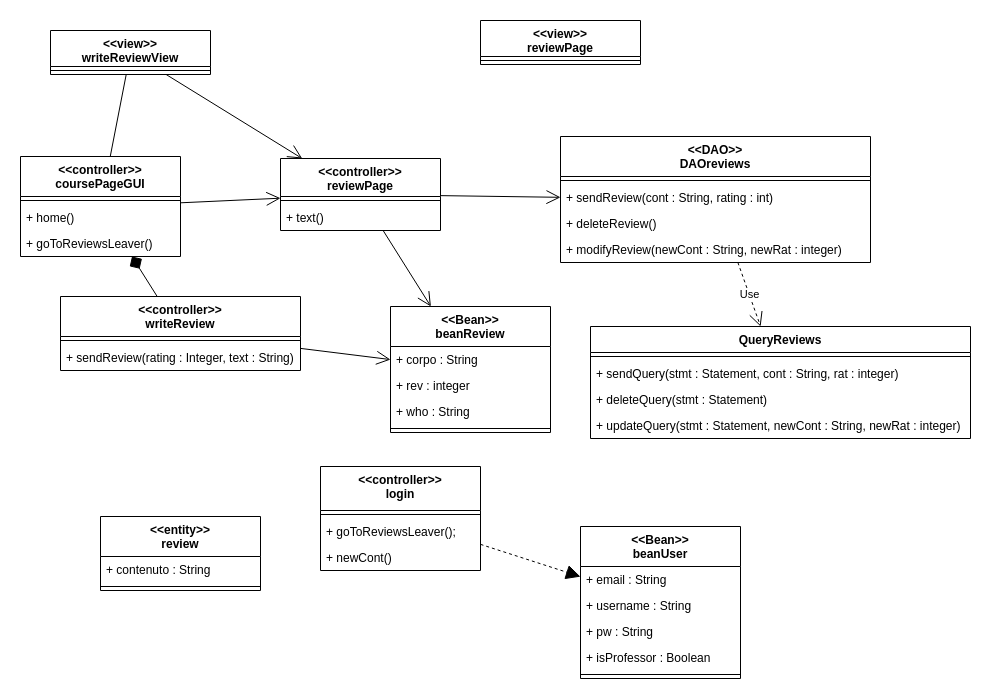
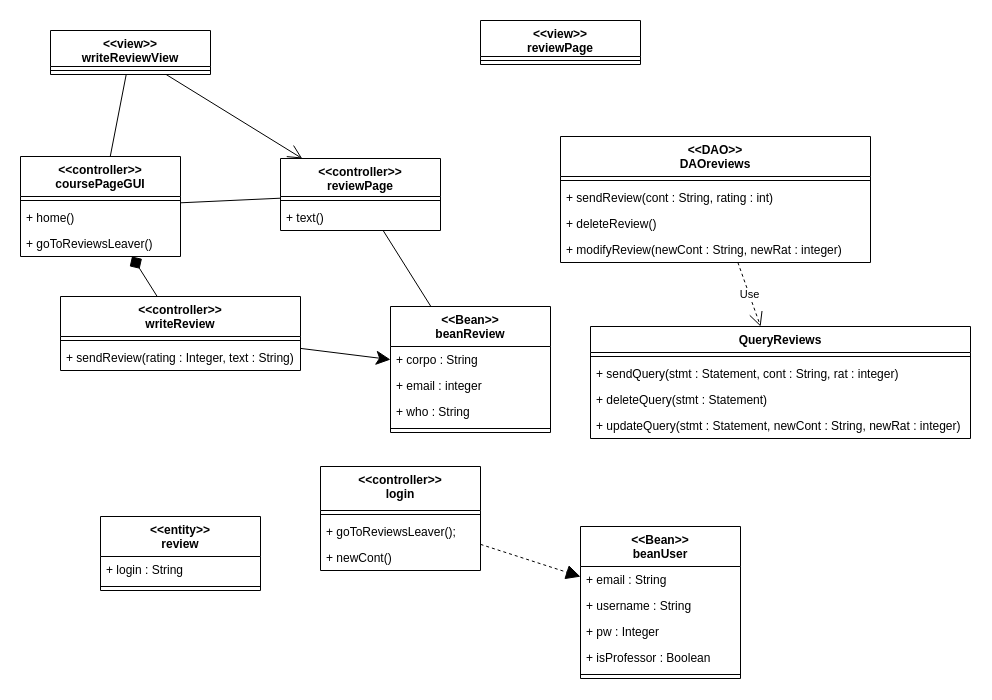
edge "<<controller>> reviewPage" -> "<<DAO>> DAOreviews": removed
edge "<<controller>> coursePageGUI" -> "<<controller>> reviewPage": arrowhead open -> none
edge "<<controller>> reviewPage" -> "<<Bean>> beanReview": arrowhead open -> none
edge "<<controller>> writeReview" -> "<<Bean>> beanReview": arrowhead open -> classic
node "+ rev : integer": label "+ rev : integer" -> "+ email : integer"
node "+ contenuto : String": label "+ contenuto : String" -> "+ login : String"
node "+ pw : String": label "+ pw : String" -> "+ pw : Integer"
